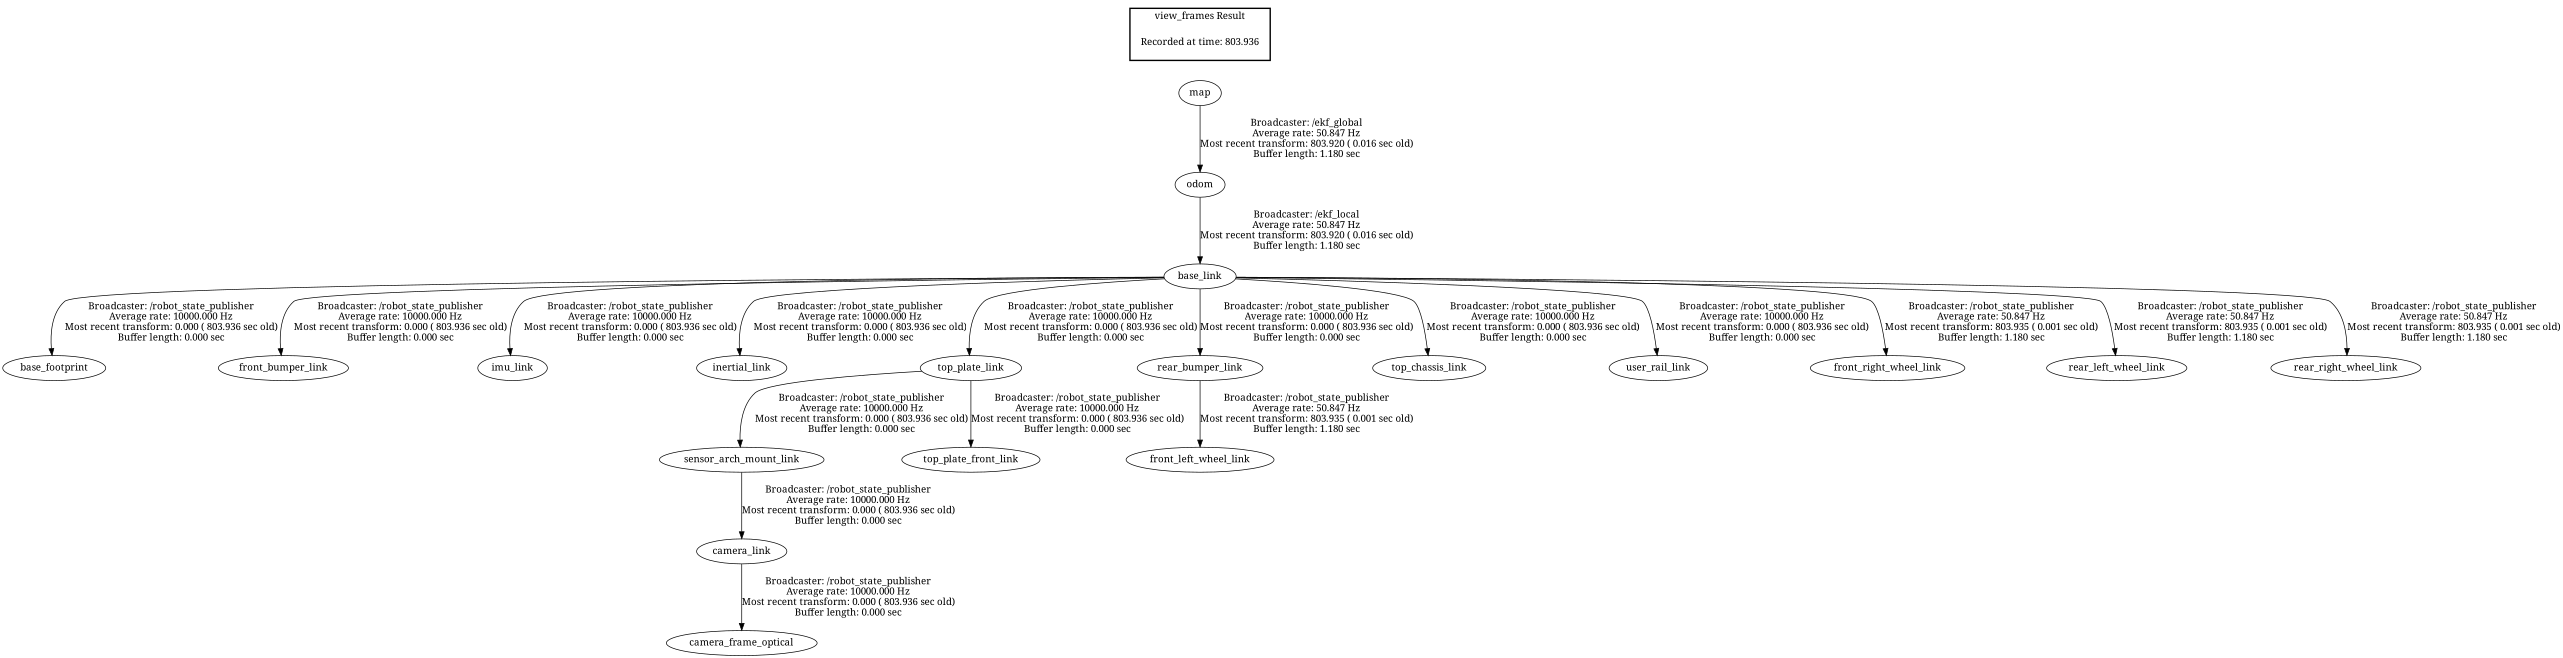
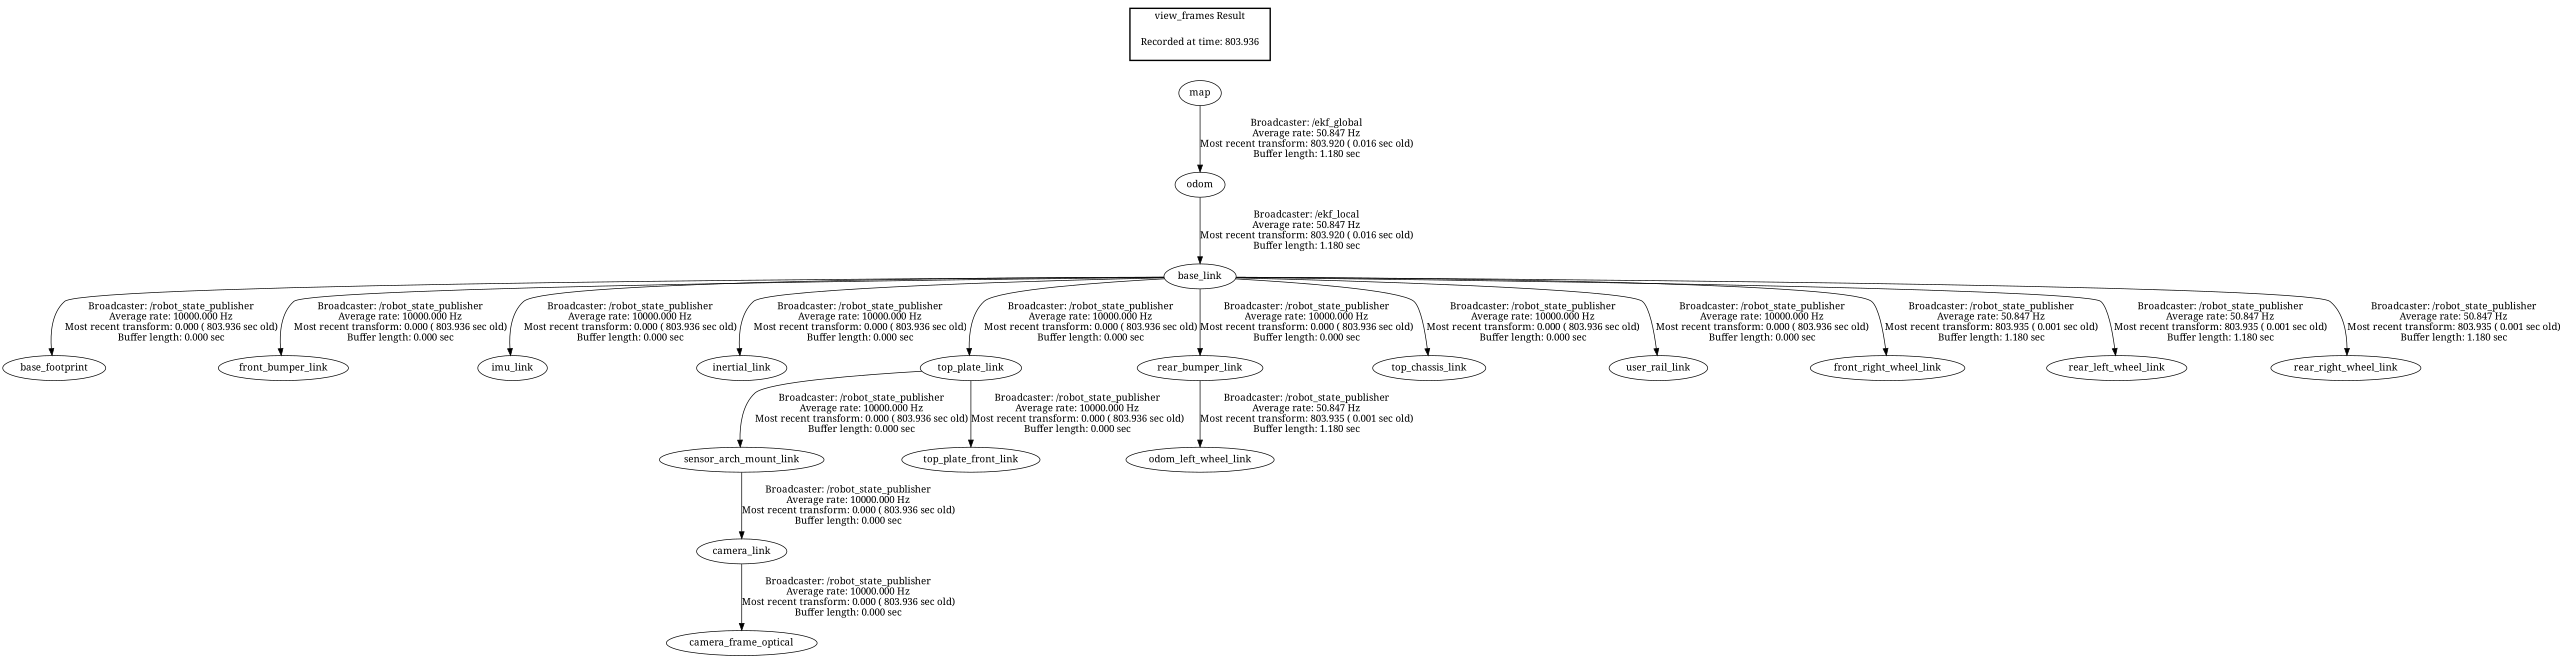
node "front_left_wheel_link": label "front_left_wheel_link" -> "odom_left_wheel_link"
